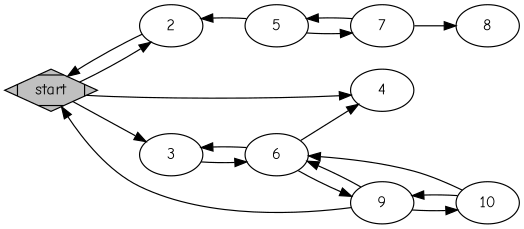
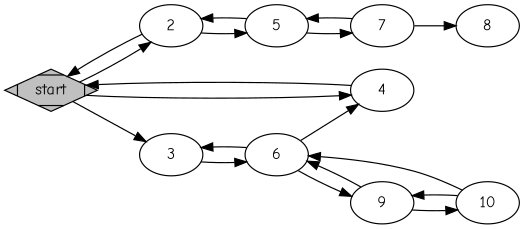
edge "2" -> "5": added
edge "9" -> "start": now "4" -> "start"
